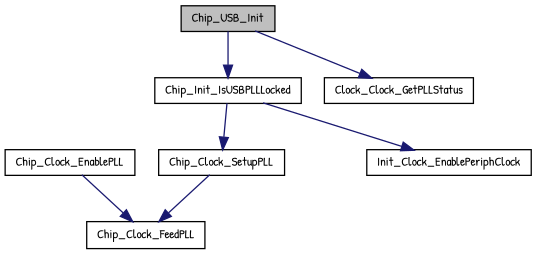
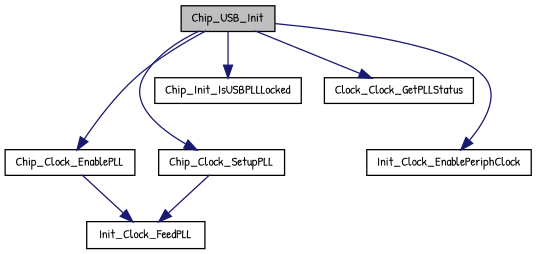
edge "Chip_USB_Init" -> "Chip_Clock_EnablePLL": added
edge "Chip_Init_IsUSBPLLLocked" -> "Chip_Clock_SetupPLL": now "Chip_USB_Init" -> "Chip_Clock_SetupPLL"
edge "Chip_Init_IsUSBPLLLocked" -> "Init_Clock_EnablePeriphClock": now "Chip_USB_Init" -> "Init_Clock_EnablePeriphClock"
node "Chip_Clock_FeedPLL": label "Chip_Clock_FeedPLL" -> "Init_Clock_FeedPLL"
